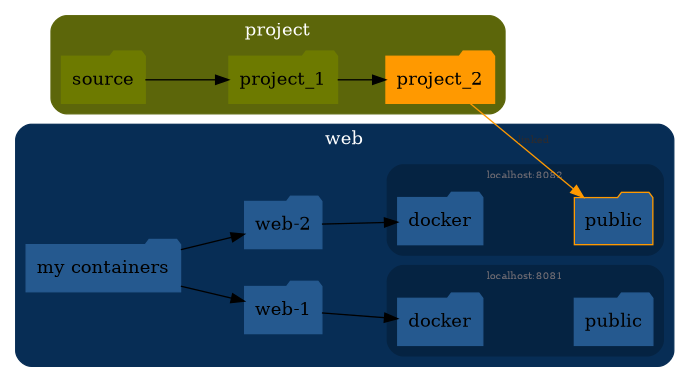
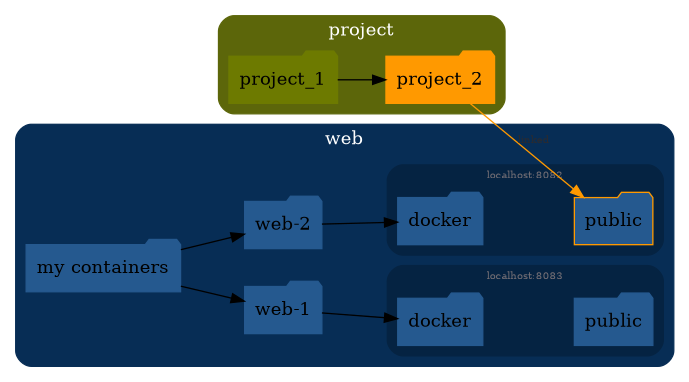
node "source": removed
cluster "localhost:8081": label "localhost:8081" -> "localhost:8083"
